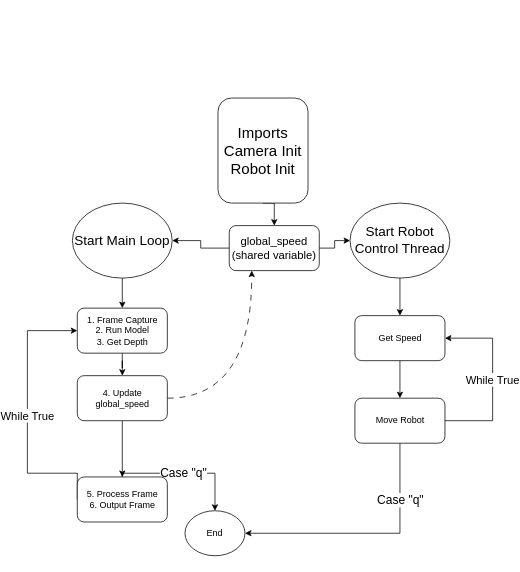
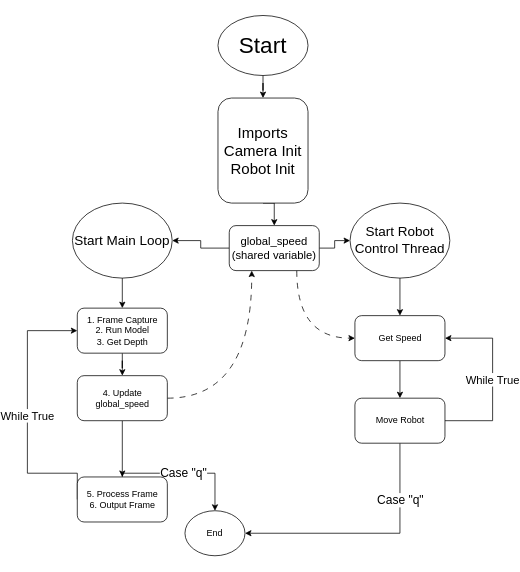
node "Start": added
edge "Start" -> "Imports Camera Init Robot Init": added
edge "global_speed (shared variable)" -> "Get Speed": added
